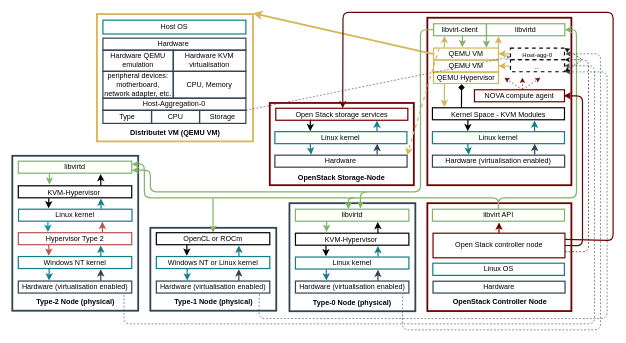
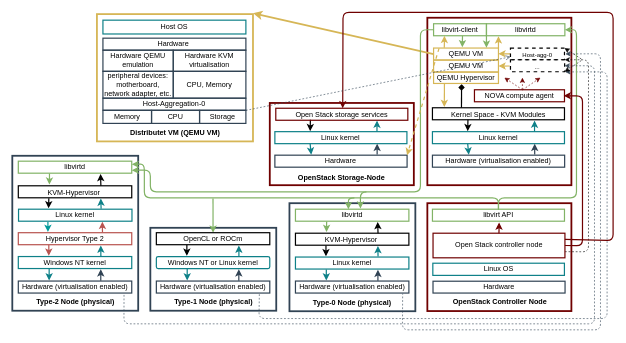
node "Type": label "Type" -> "Memory"
node "Windows NT or Linux kernel": shape rectangle -> rounded rectangle
